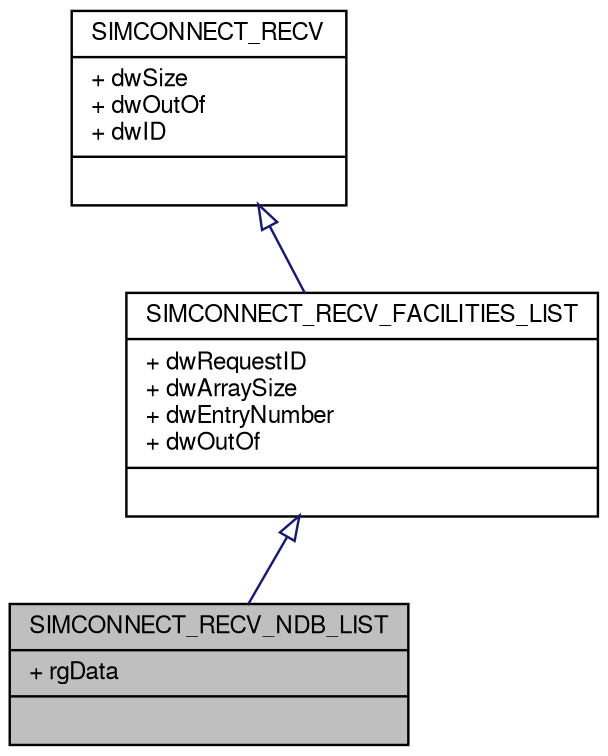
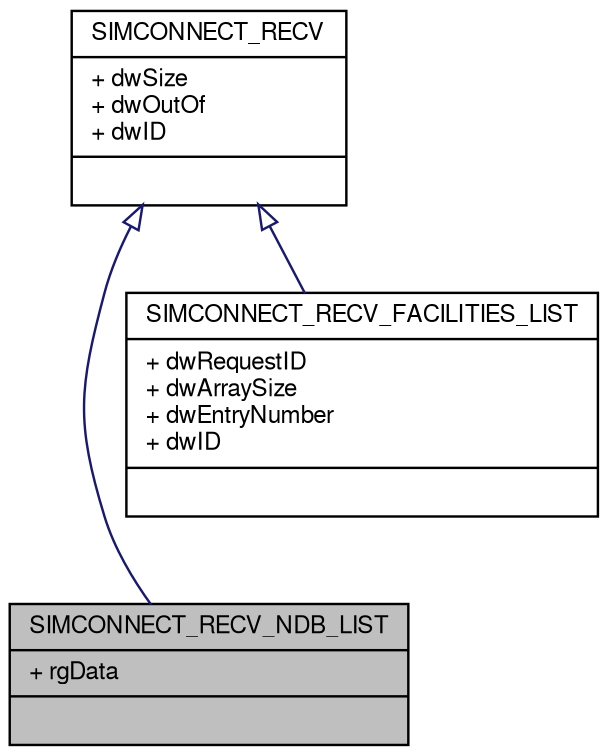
node "SIMCONNECT_RECV_FACILITIES_LIST": text "+ dwOutOf" -> "+ dwID"
edge "SIMCONNECT_RECV_NDB_LIST" -> "SIMCONNECT_RECV_FACILITIES_LIST": now "SIMCONNECT_RECV_NDB_LIST" -> "SIMCONNECT_RECV"
